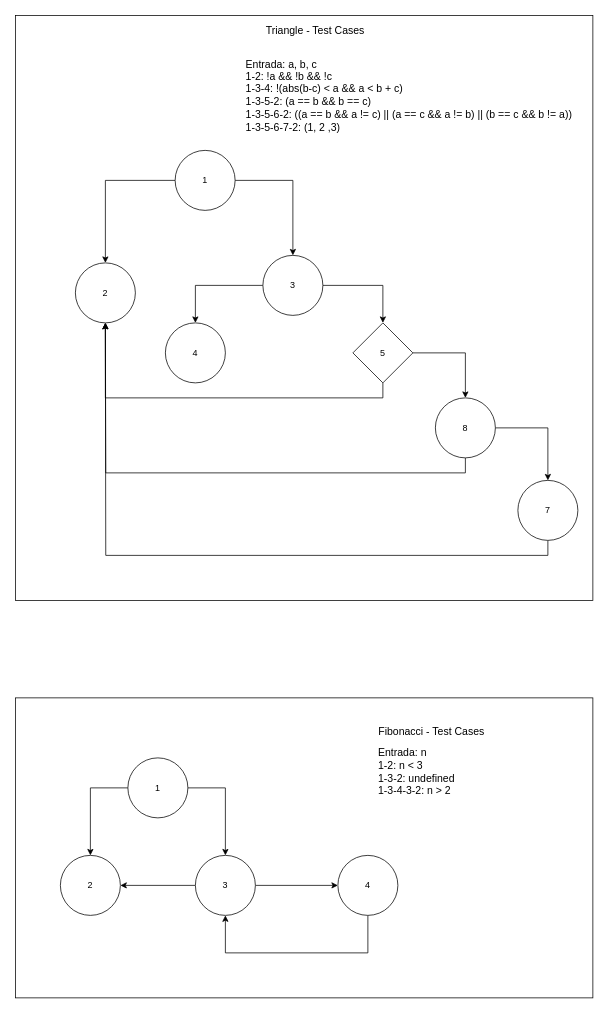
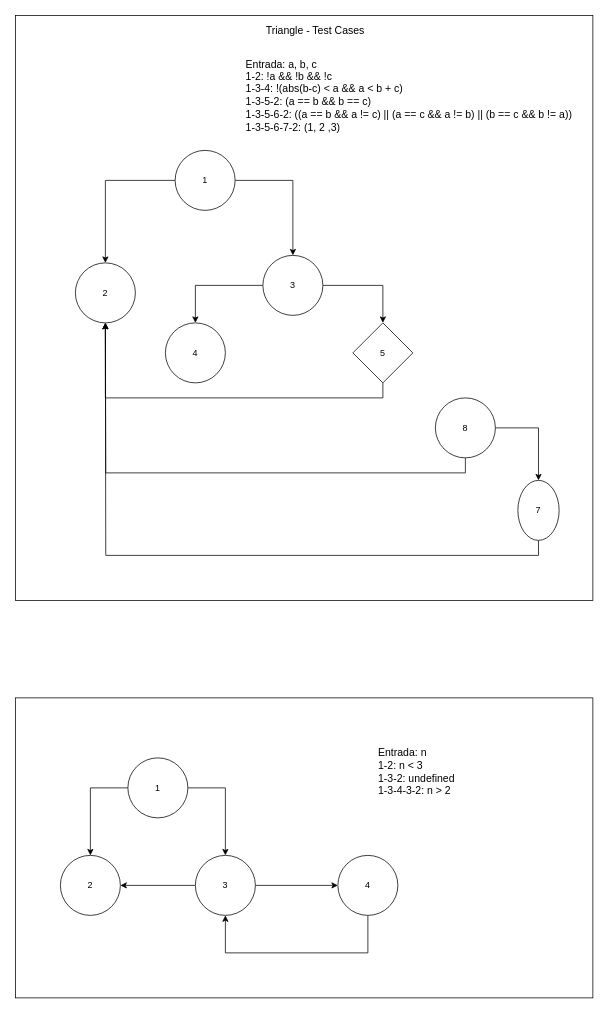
edge "5" -> "8": removed
node "7": size 60x60 -> 41x60
node "Fibonacci - Test Cases": removed
